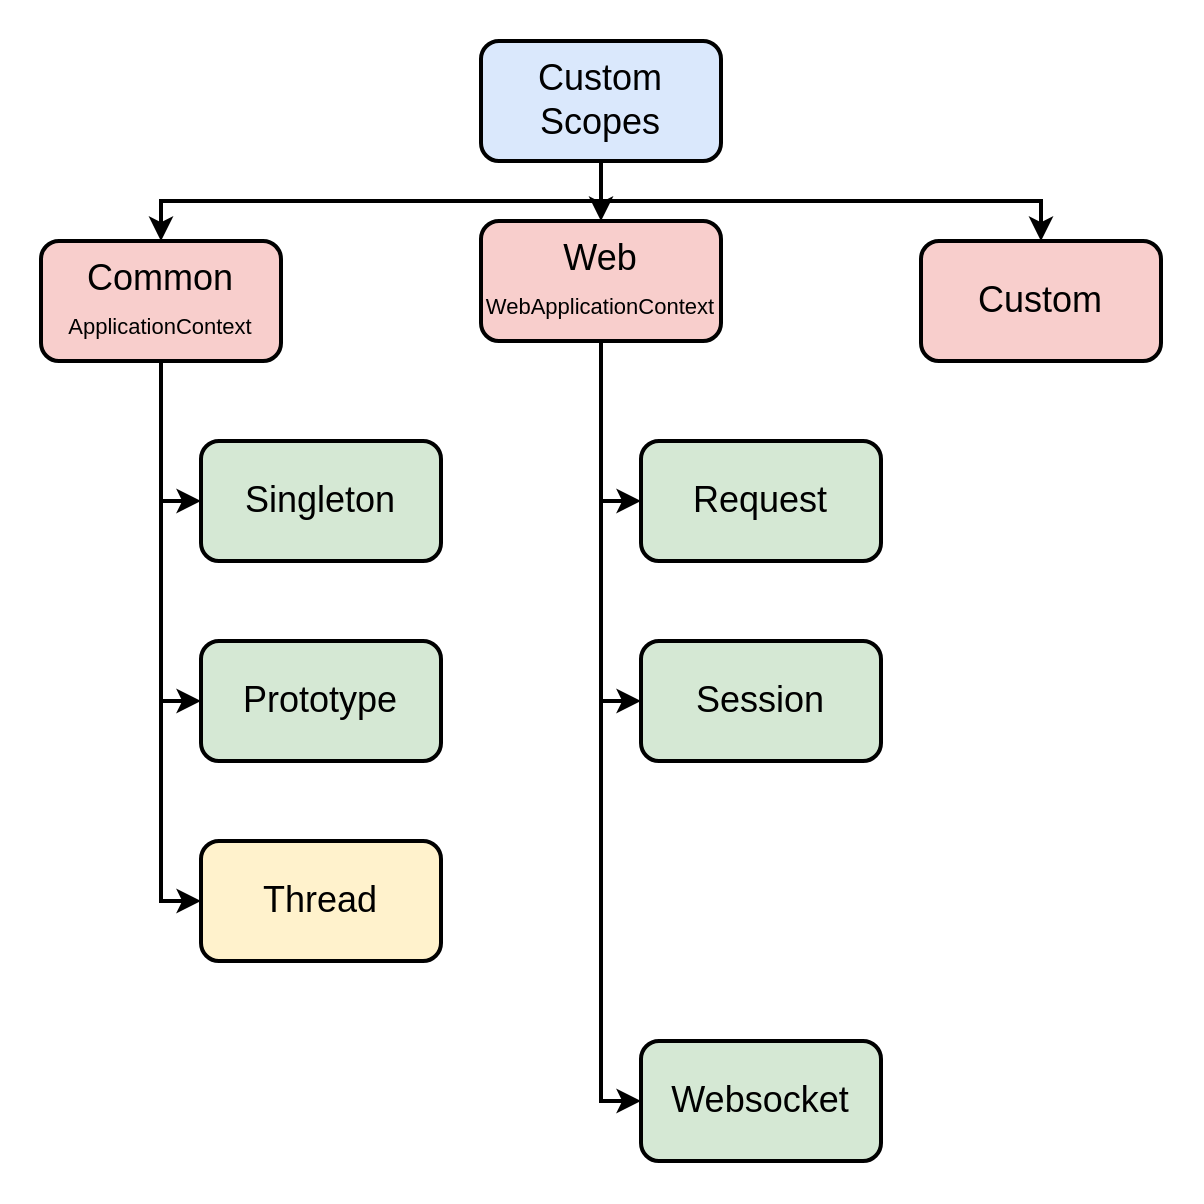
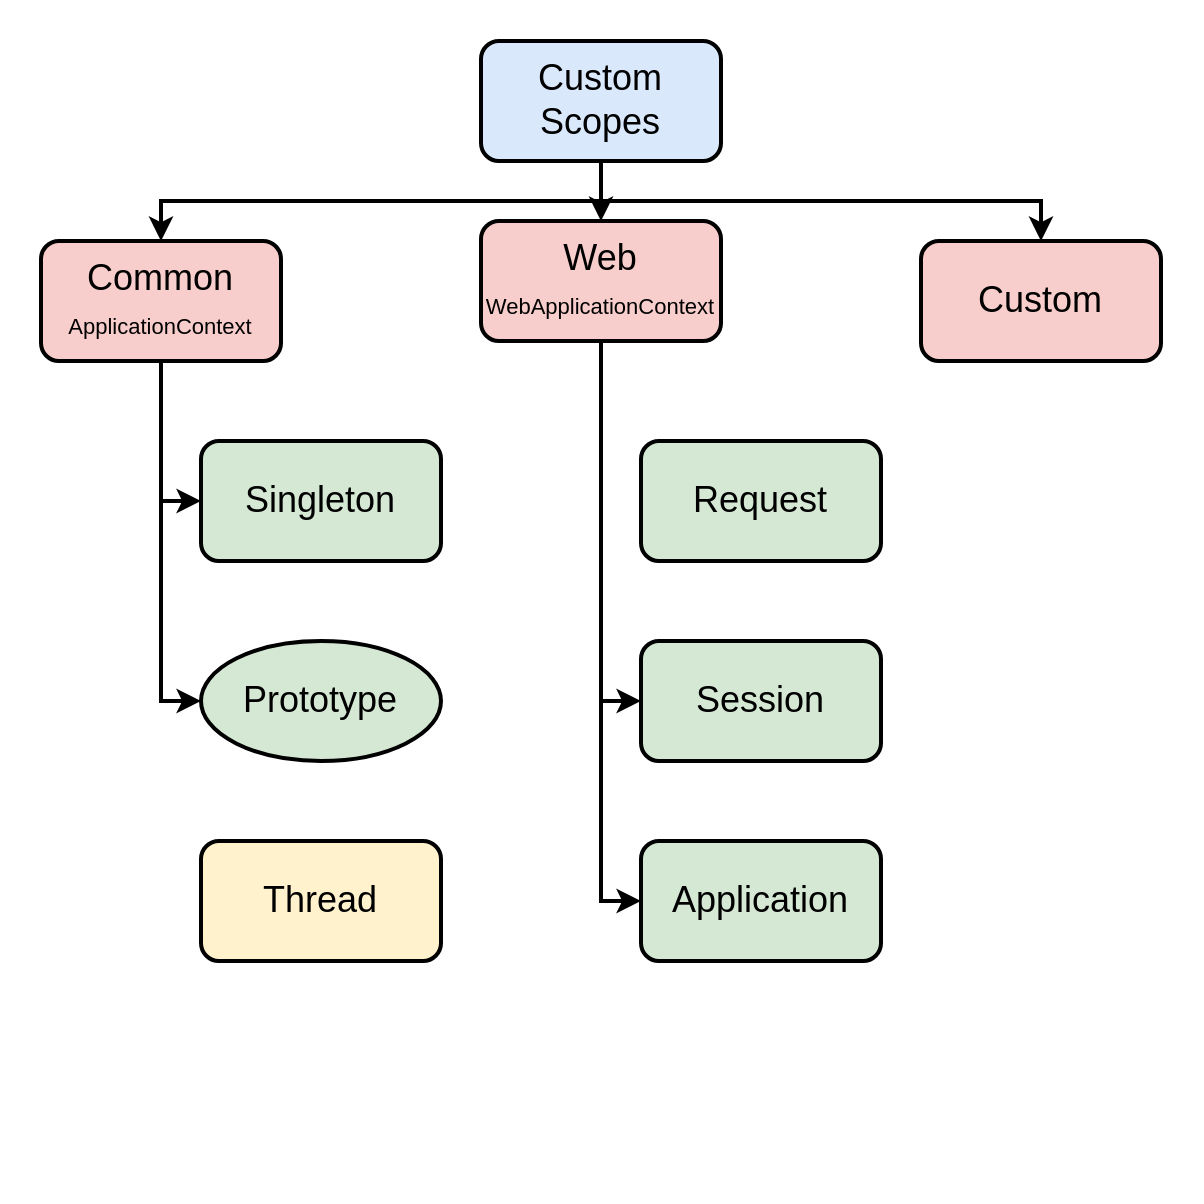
edge "Web WebApplicationContext" -> "Request": removed
node "Prototype": shape rounded rectangle -> ellipse
edge "Common ApplicationContext" -> "Thread": removed
edge "Web WebApplicationContext" -> "Application": added
node "Application": added
edge "Web WebApplicationContext" -> "Websocket": removed
node "Websocket": removed
